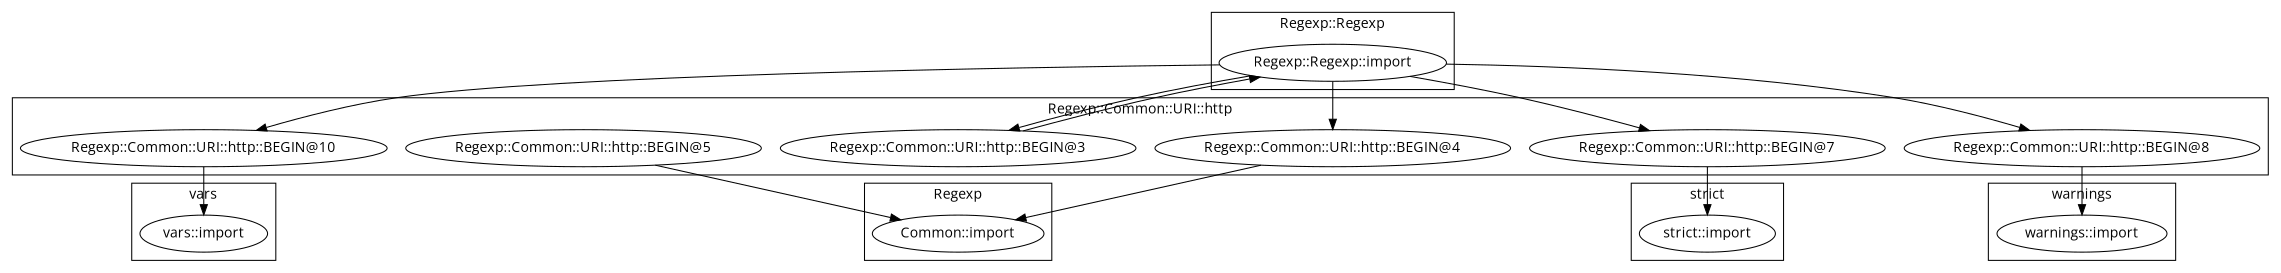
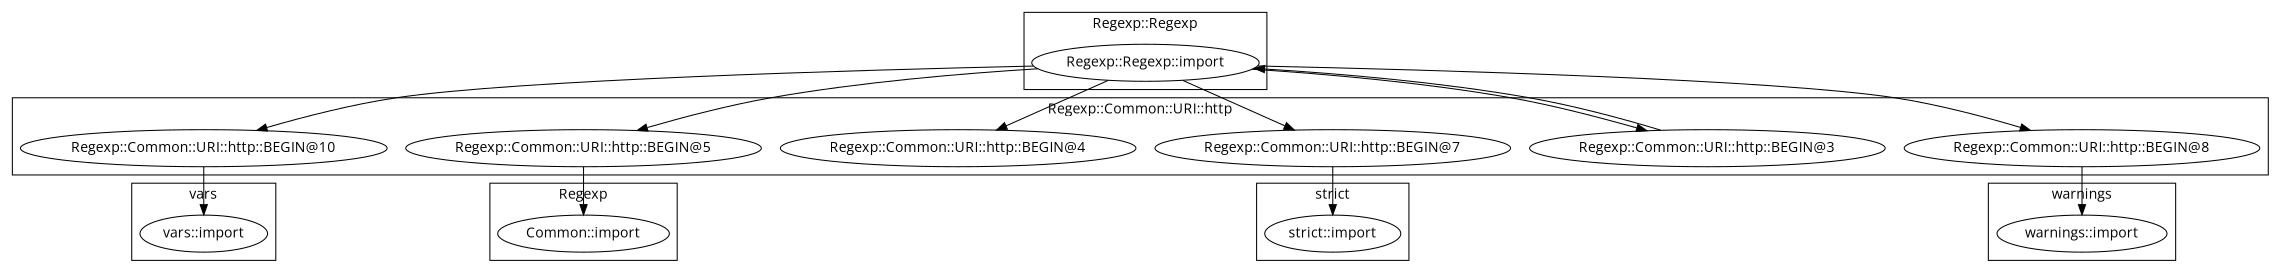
edge "Regexp::Regexp::import" -> "Regexp::Common::URI::http::BEGIN@5": added
edge "Regexp::Common::URI::http::BEGIN@4" -> "Common::import": removed
